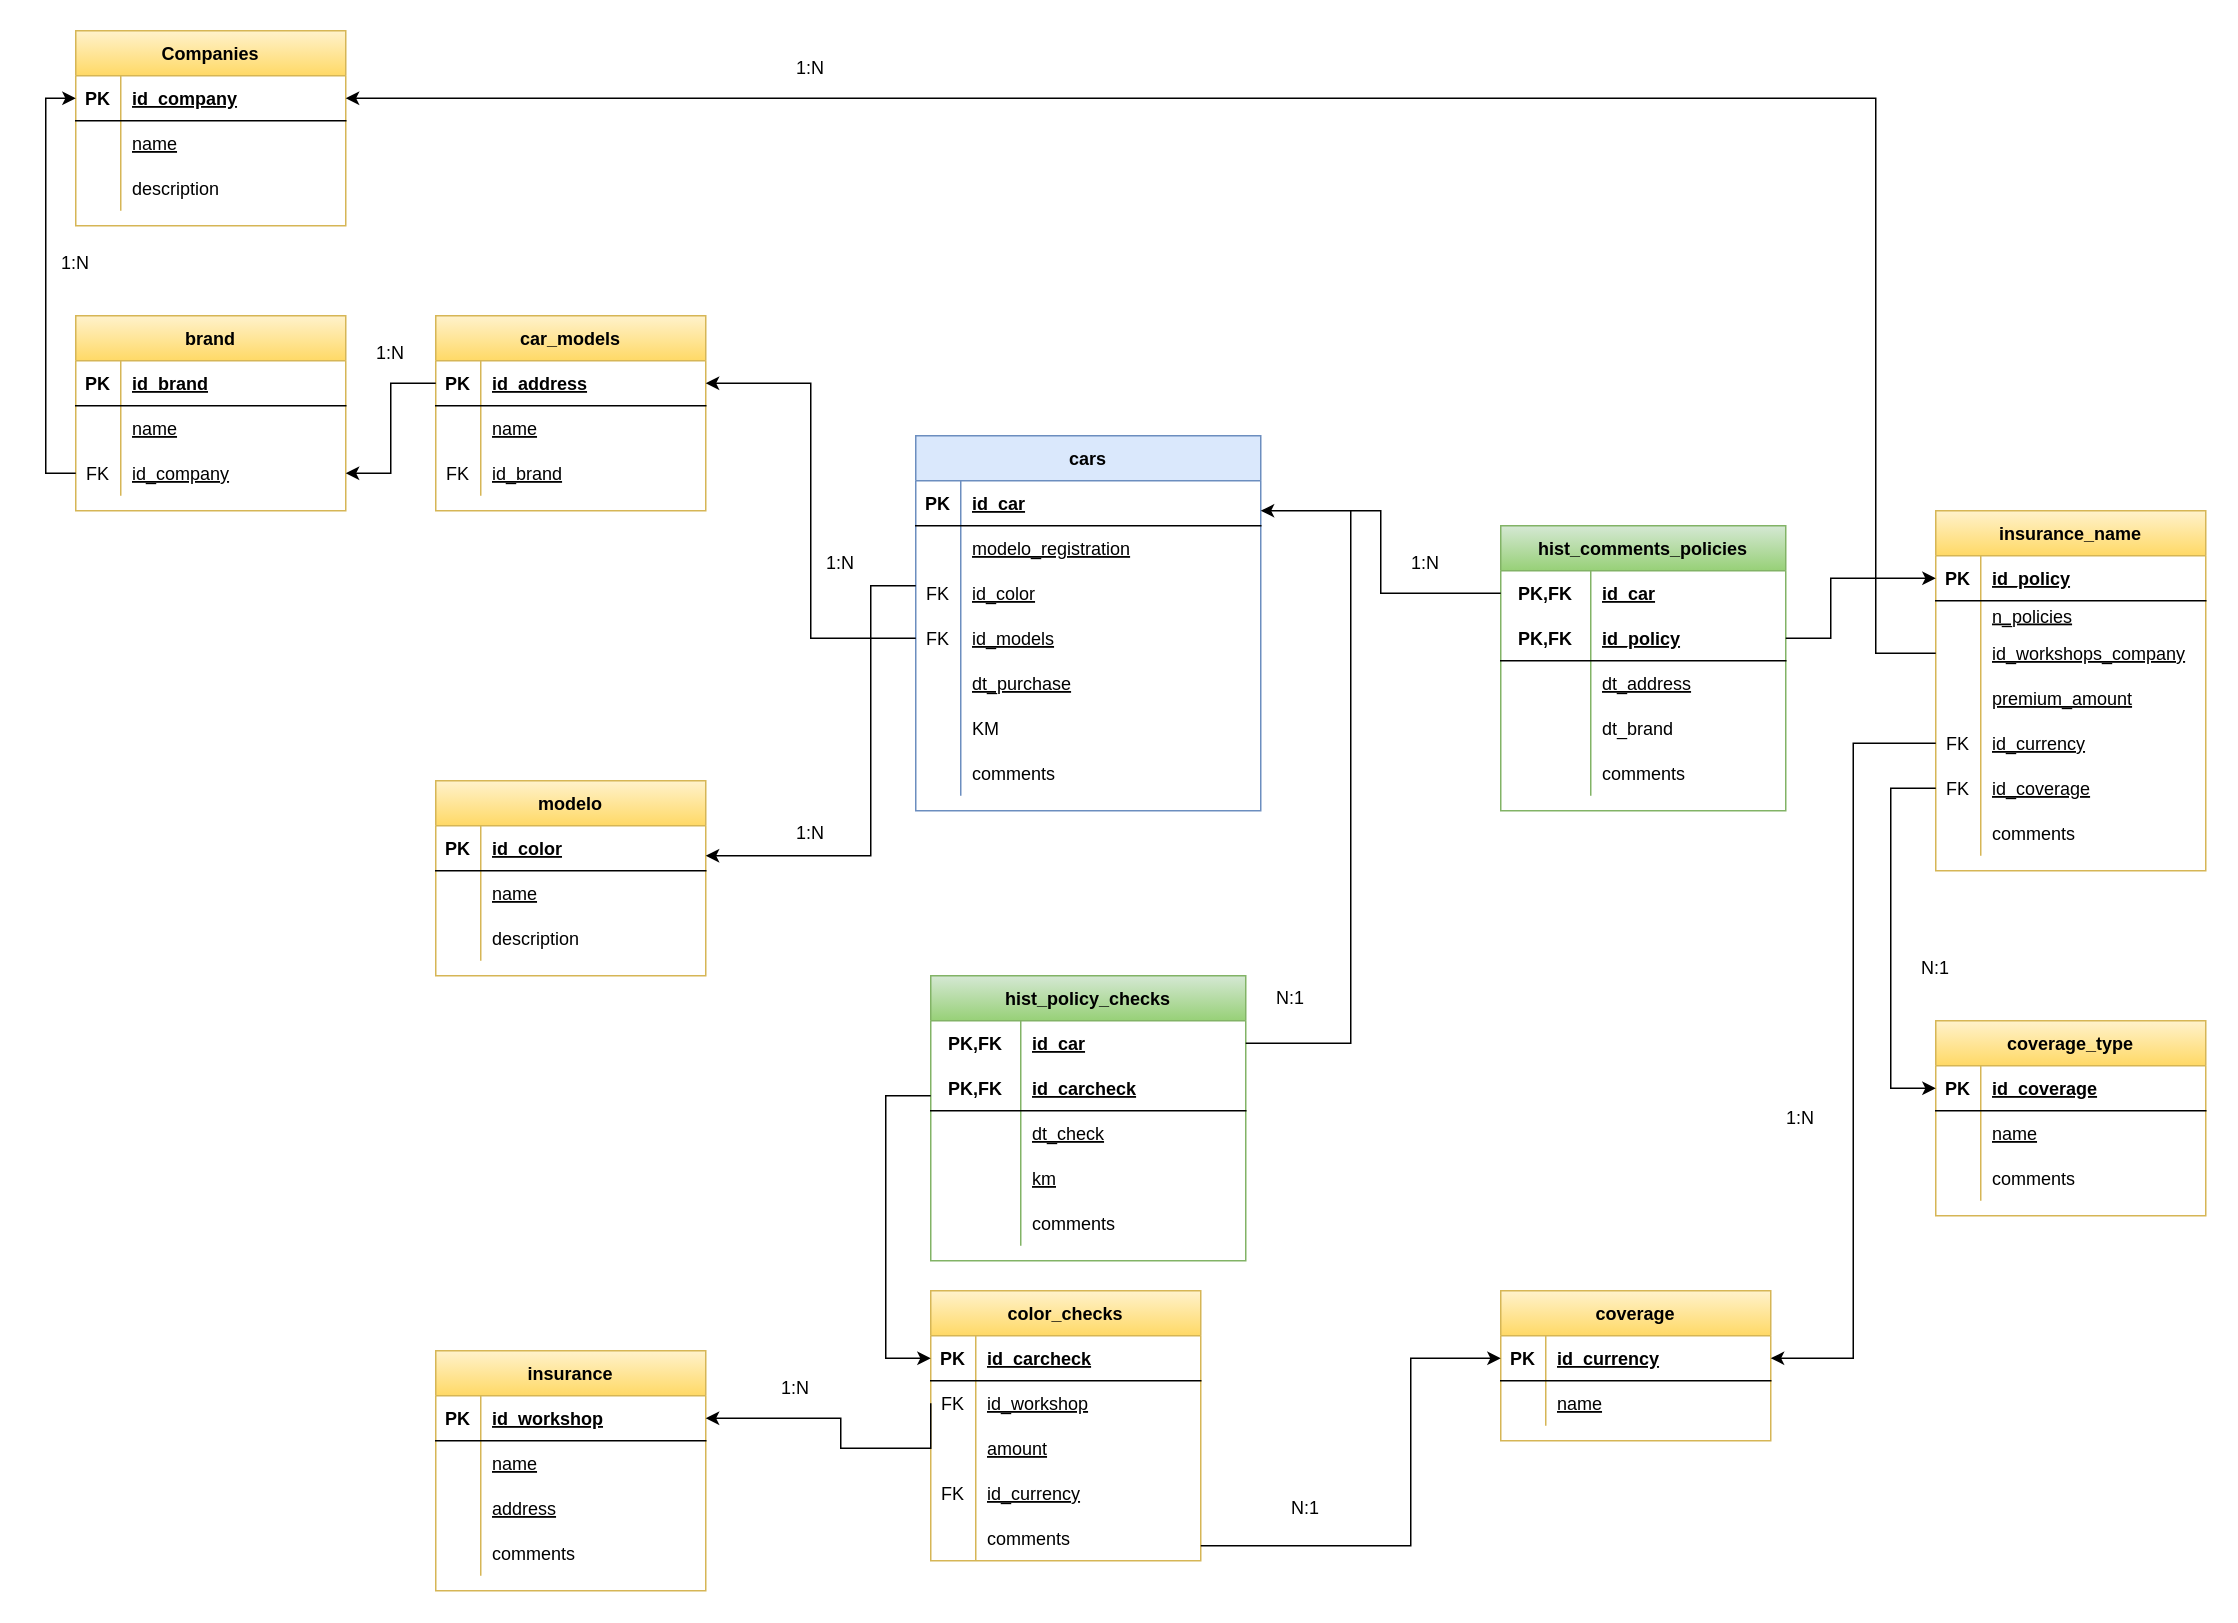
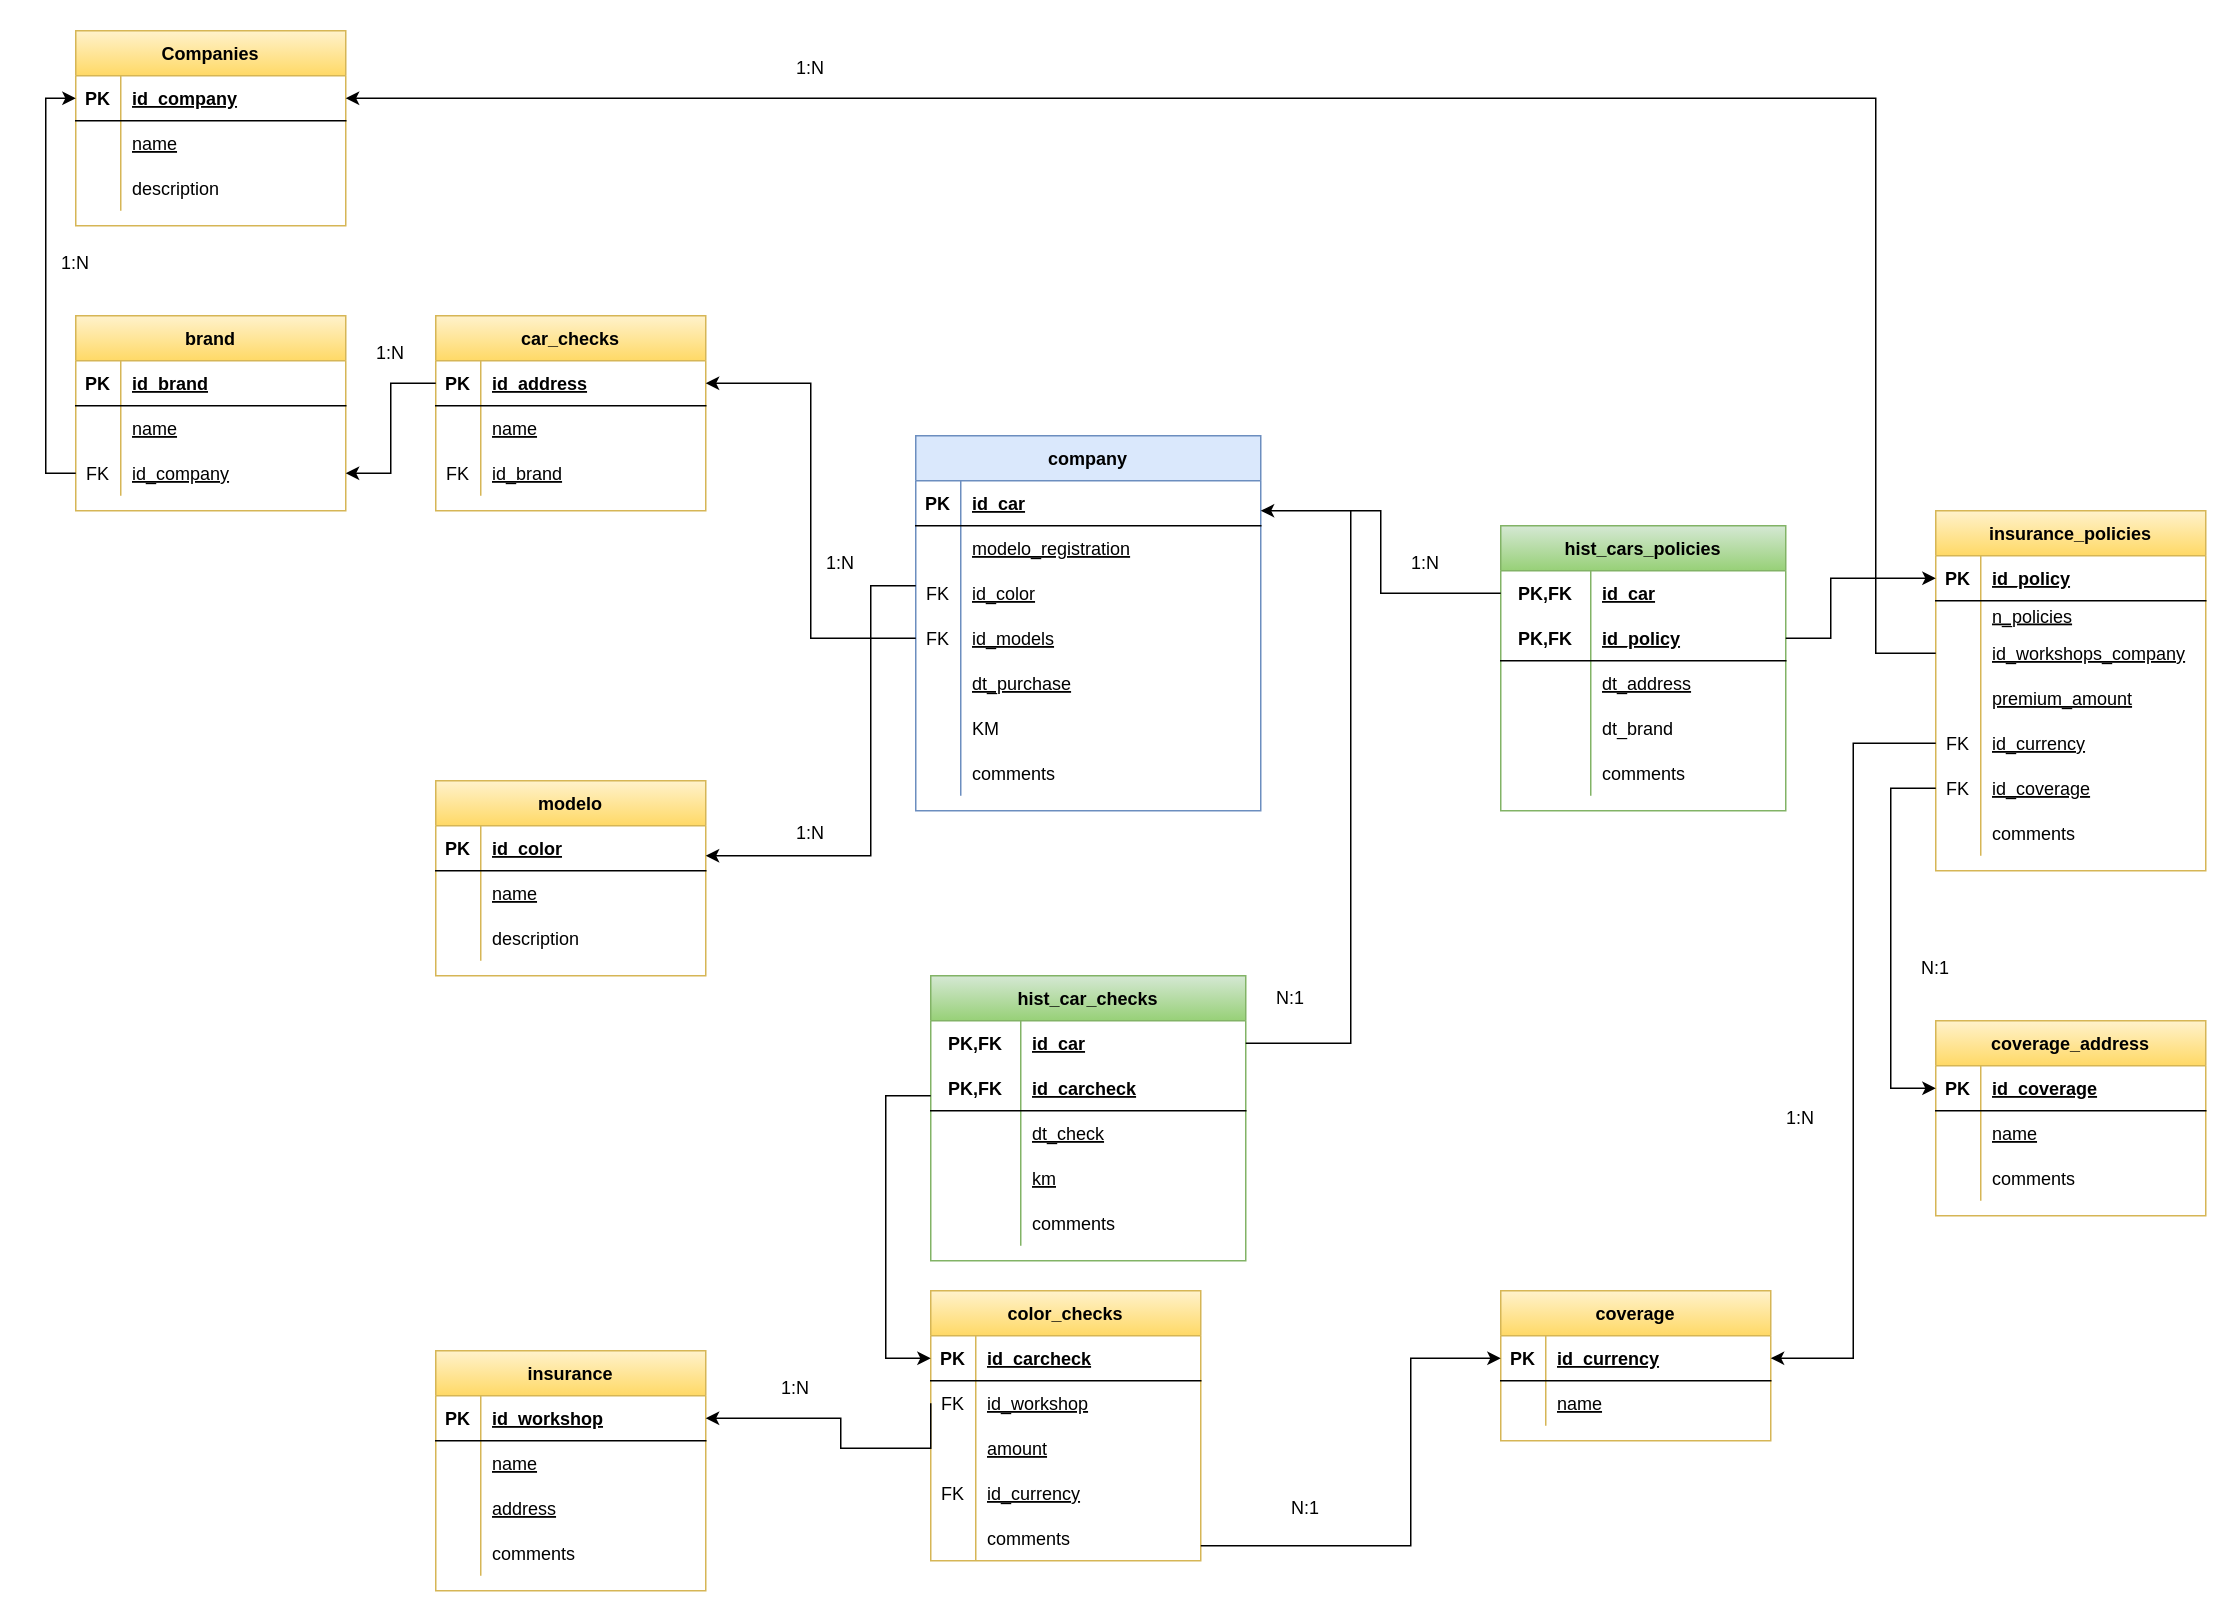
node "car_models": label "car_models" -> "car_checks"
node "cars": label "cars" -> "company"
node "insurance_name": label "insurance_name" -> "insurance_policies"
node "hist_comments_policies": label "hist_comments_policies" -> "hist_cars_policies"
node "hist_policy_checks": label "hist_policy_checks" -> "hist_car_checks"
node "coverage_type": label "coverage_type" -> "coverage_address"
